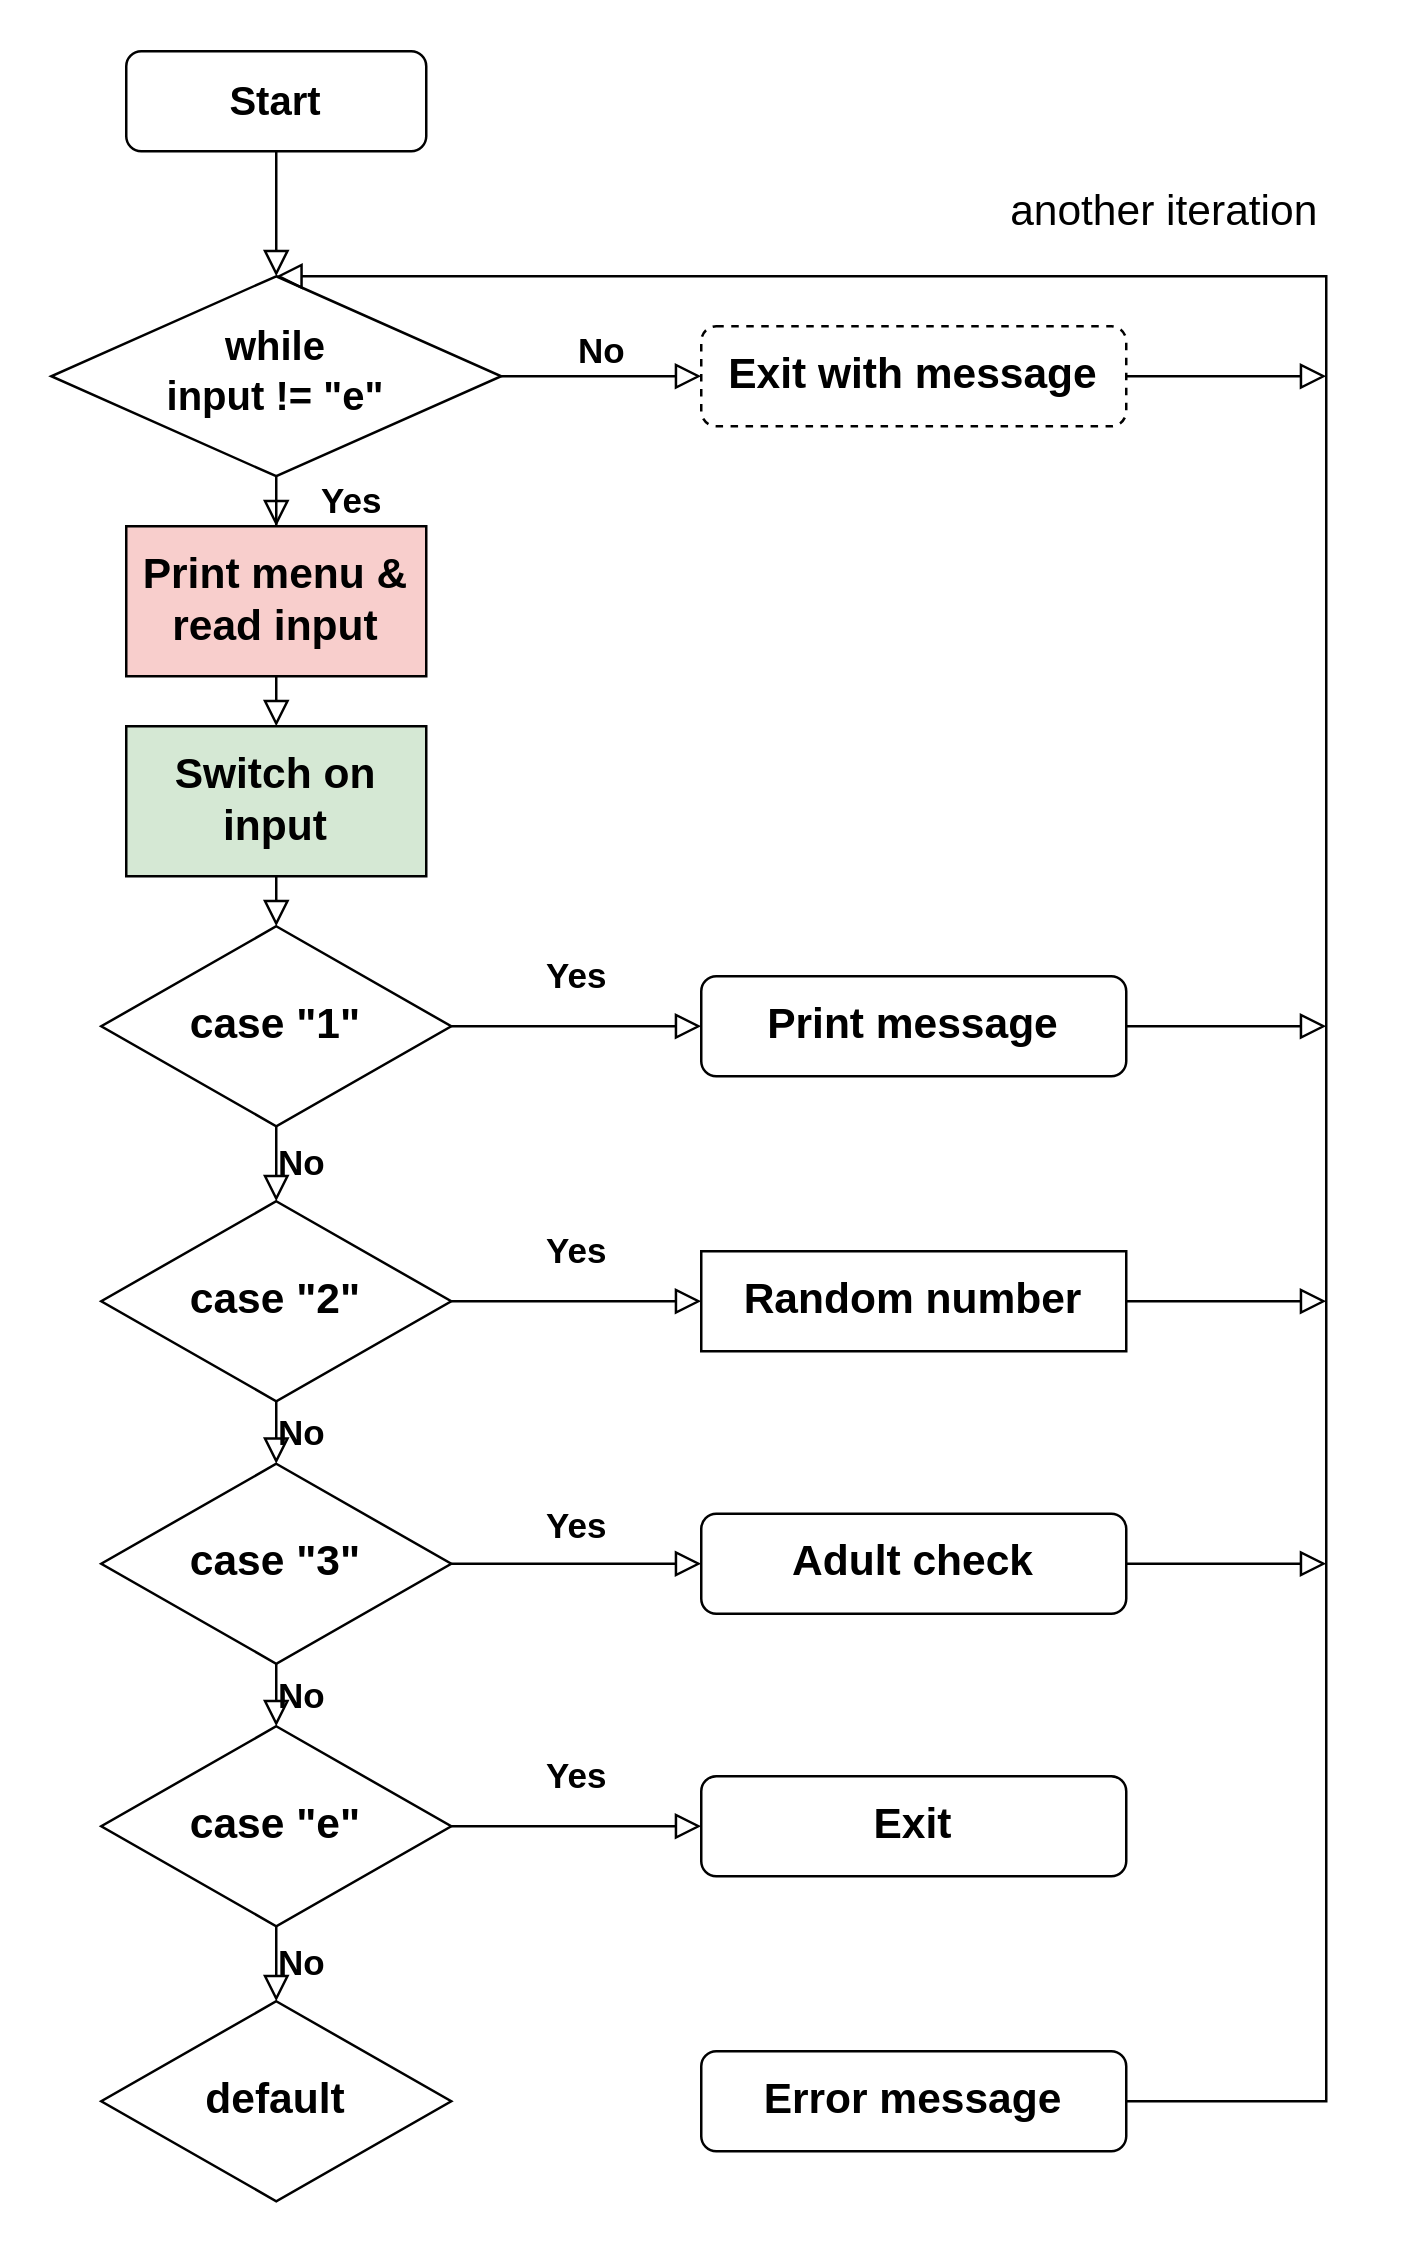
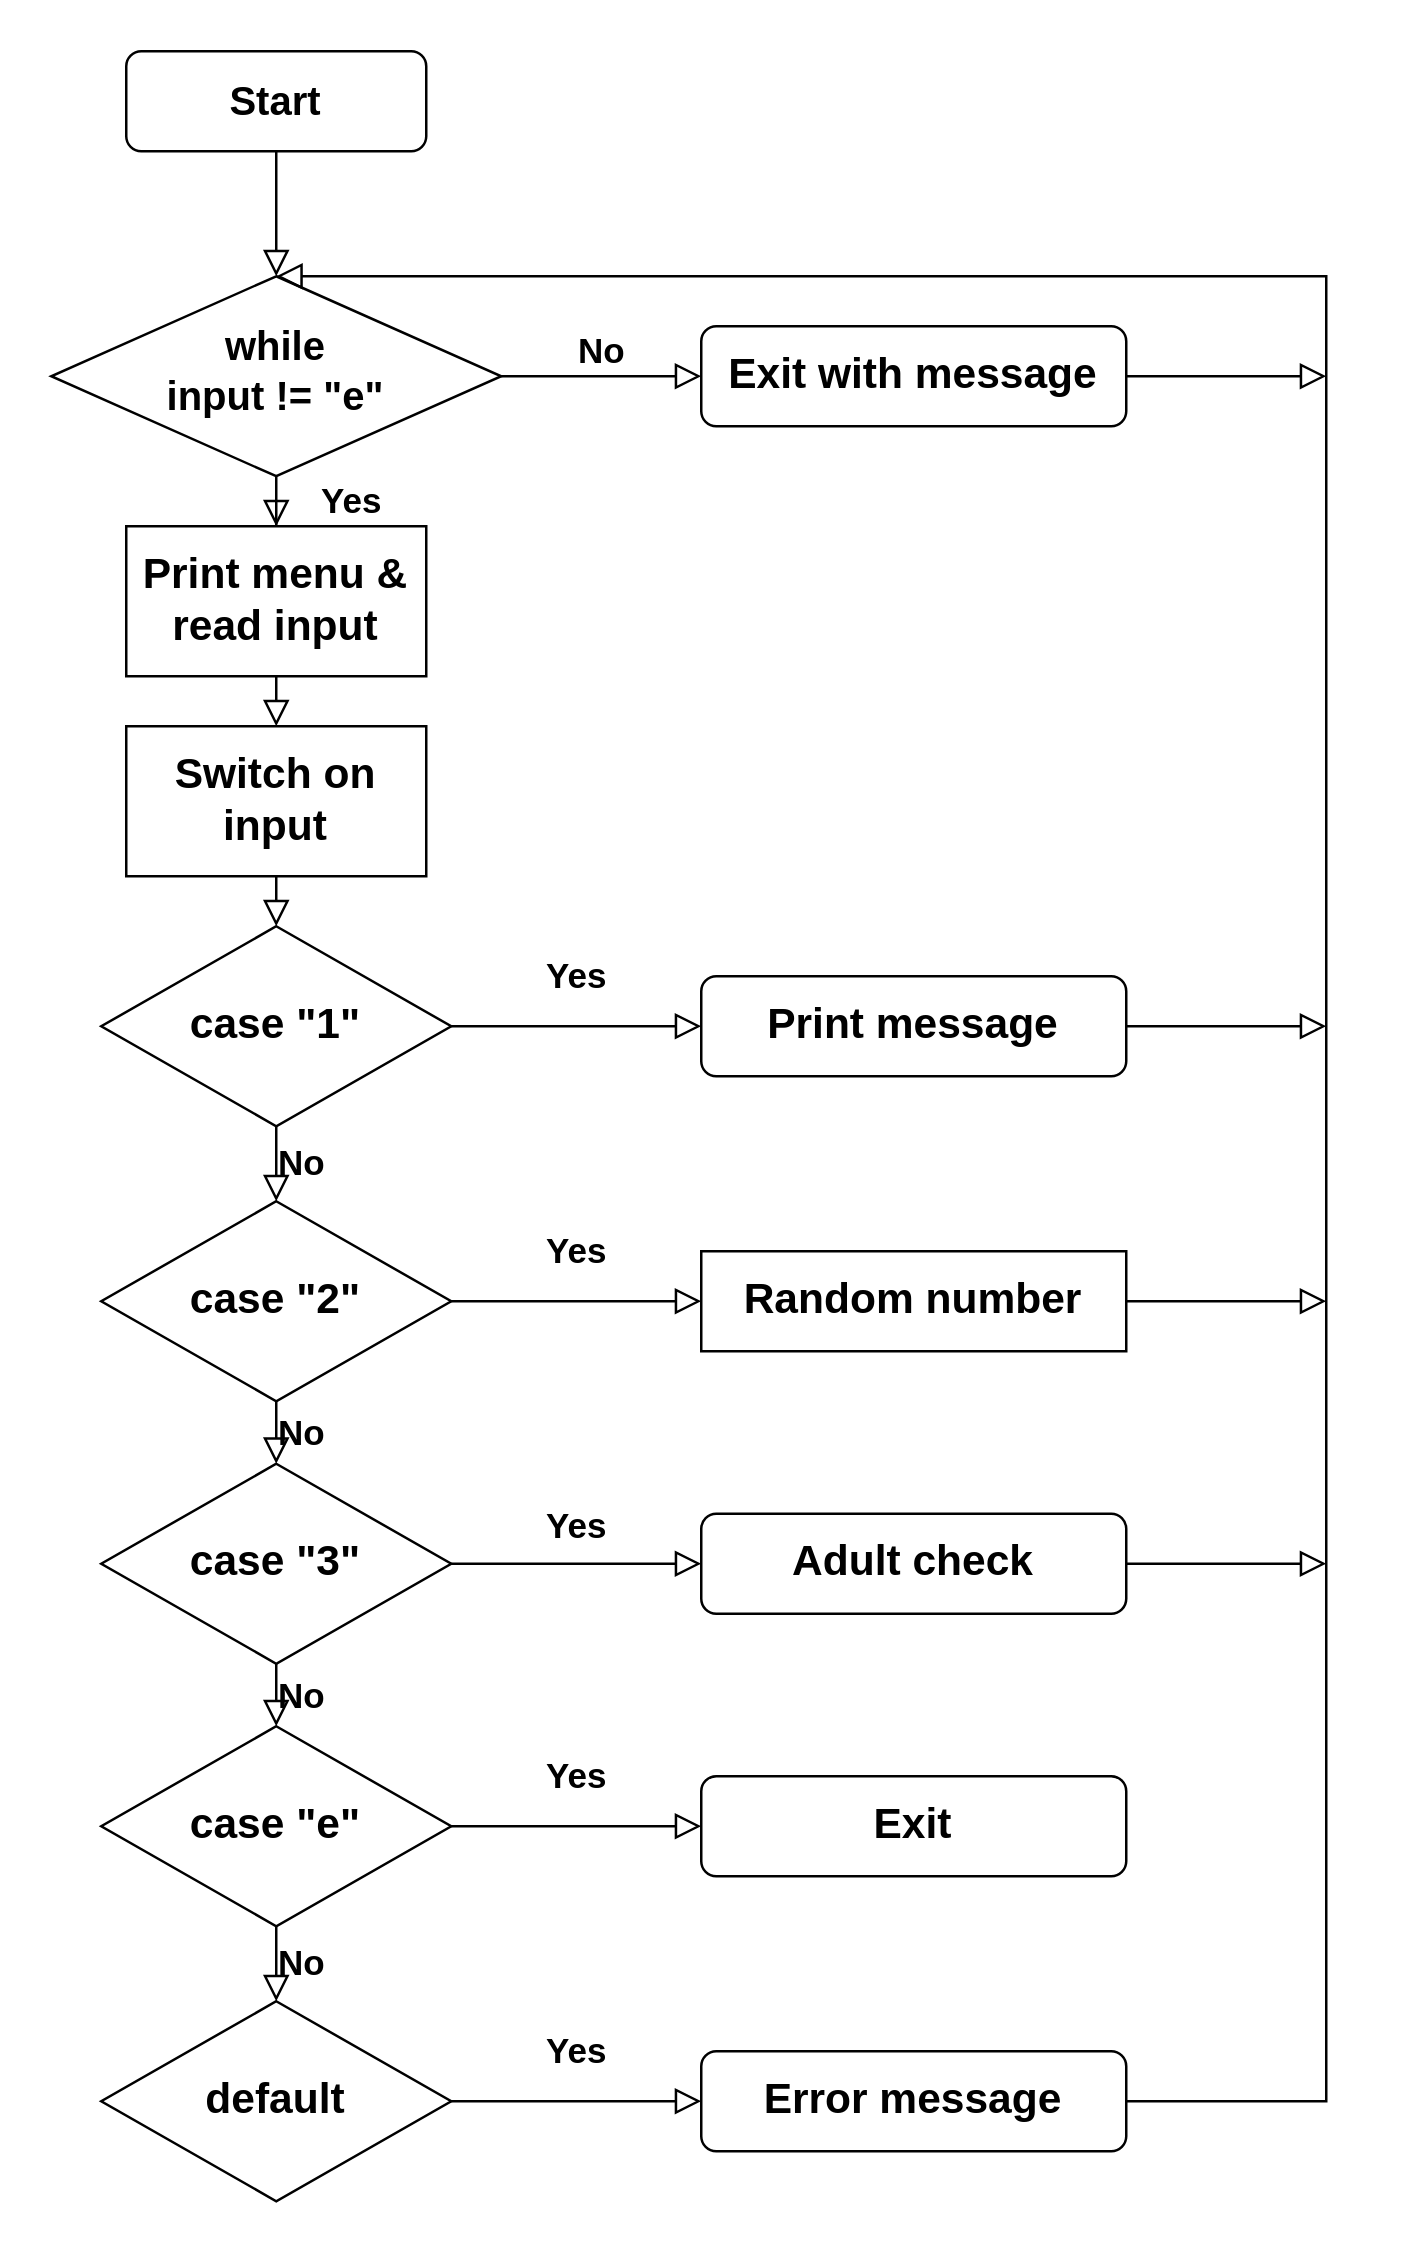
node "another iteration": removed
node "Exit with message": style dashed -> solid
node "Print menu & read input": fillcolor #f8cecc -> #ffffff
node "Switch on input": fillcolor #d5e8d4 -> #ffffff
edge "default" -> "Error message": added, label "Yes"
